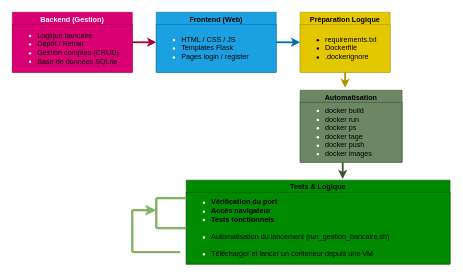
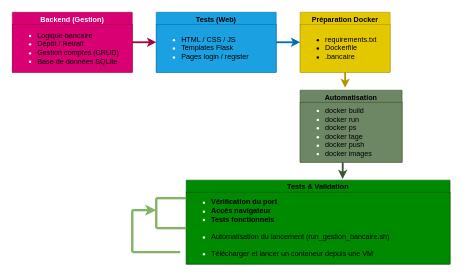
node "Frontend (Web)": label "Frontend (Web)" -> "Tests (Web)"
node "Préparation Logique": label "Préparation Logique" -> "Préparation Docker"
node "requirements.txt Dockerfile .dockerignore": label "requirements.txt Dockerfile .dockerignore" -> "requirements.txt Dockerfile .bancaire"
node "Tests & Logique": label "Tests & Logique" -> "Tests & Validation"
